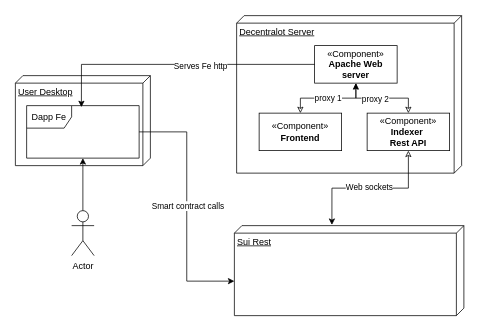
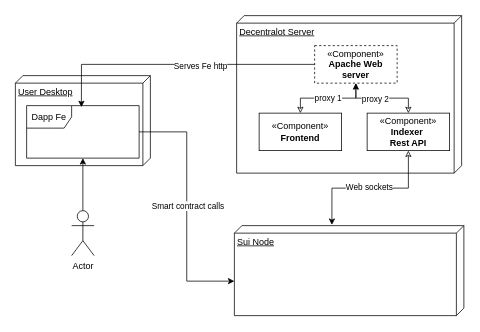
node "«Component» Apache Web server": style solid -> dashed
node "Sui Rest": label "Sui Rest" -> "Sui Node"
